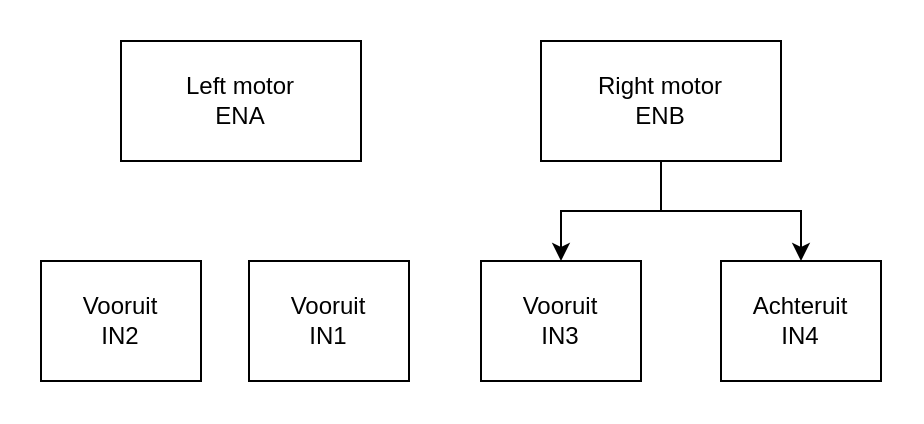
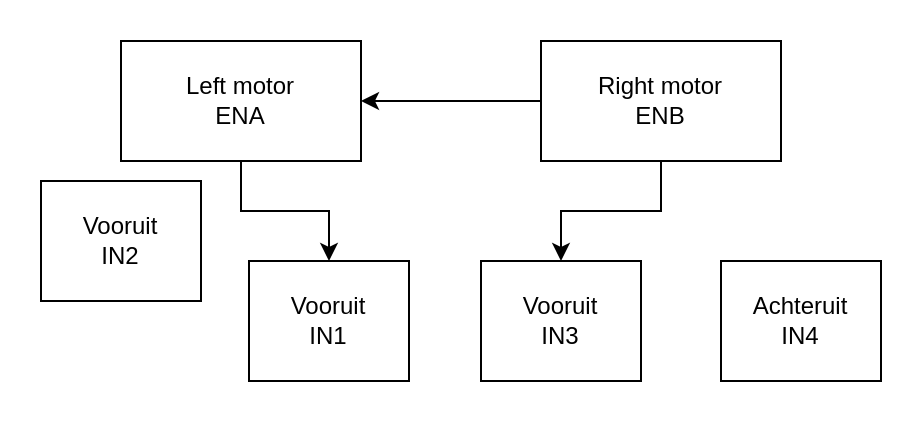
edge "Left motor ENA" -> "Vooruit IN1": added
edge "Right motor ENB" -> "Achteruit IN4": now "Right motor ENB" -> "Left motor ENA"
node "Vooruit IN2": moved (121, 321) -> (121, 241)
